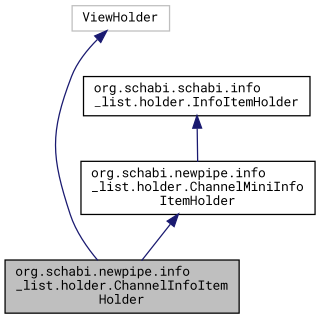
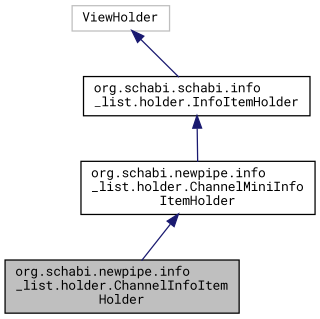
edge "org.schabi.newpipe.info _list.holder.ChannelInfoItem Holder" -> "ViewHolder": now "org.schabi.schabi.info _list.holder.InfoItemHolder" -> "ViewHolder"
